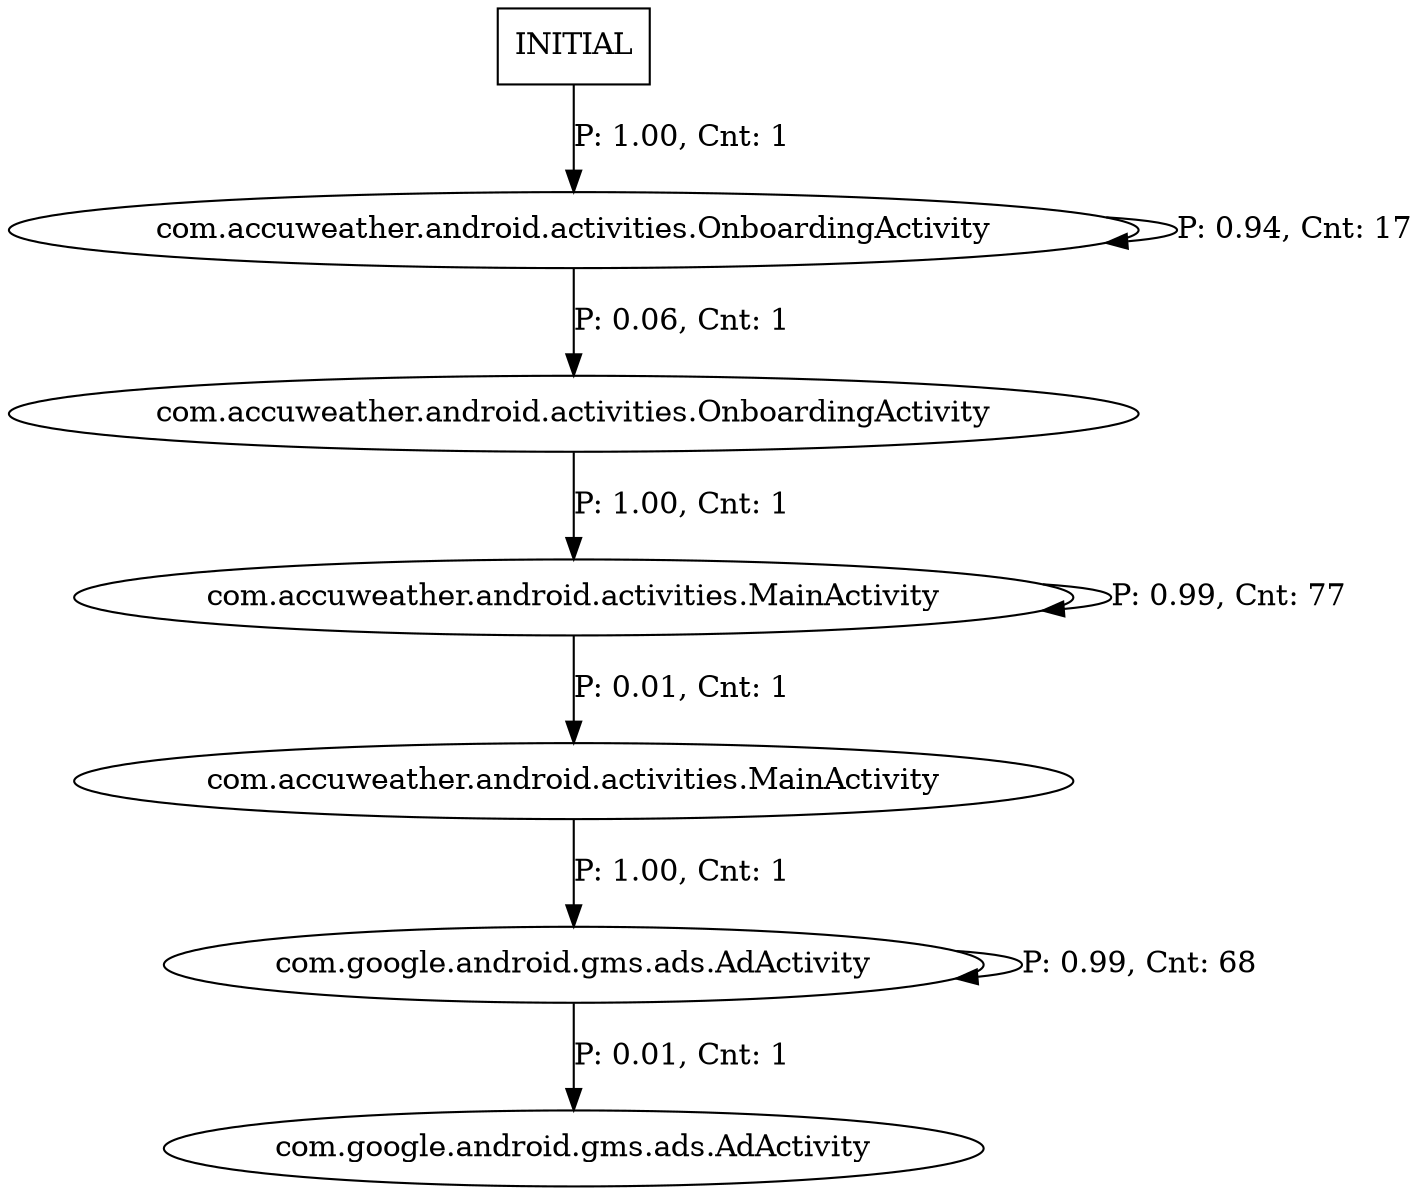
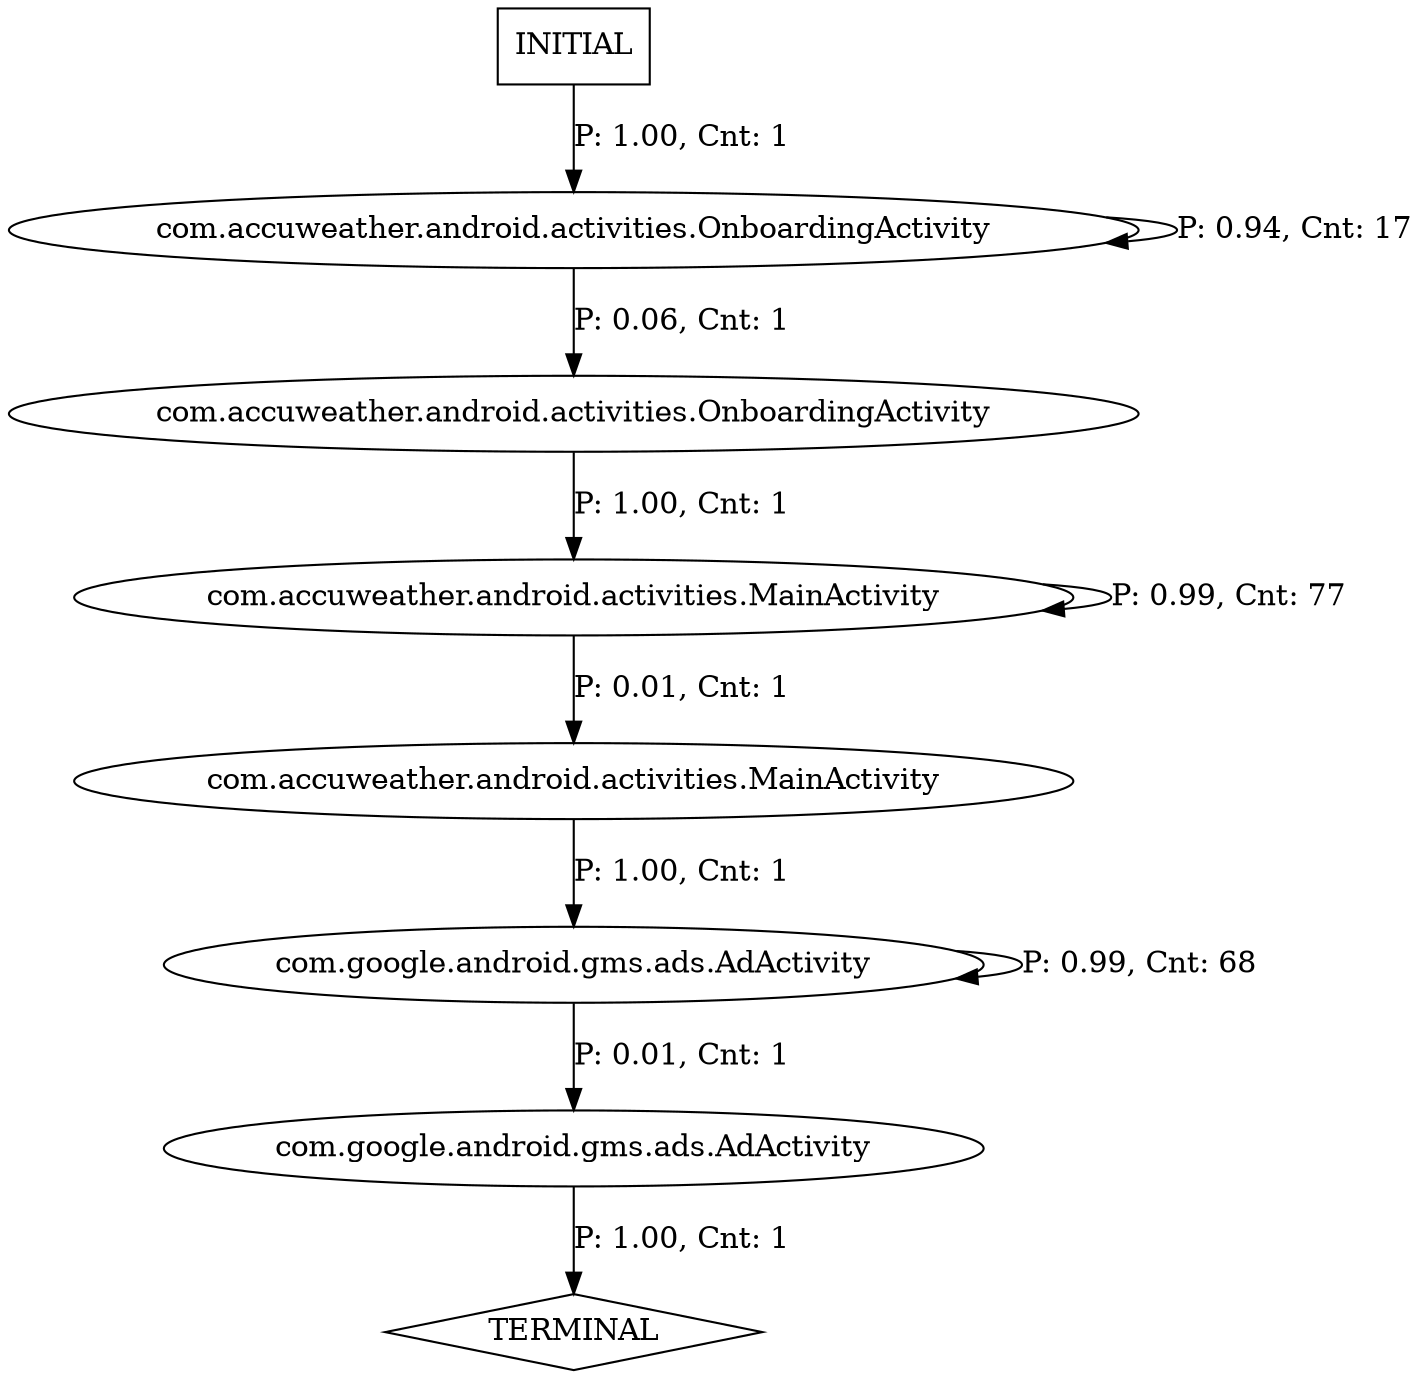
node "TERMINAL": added
